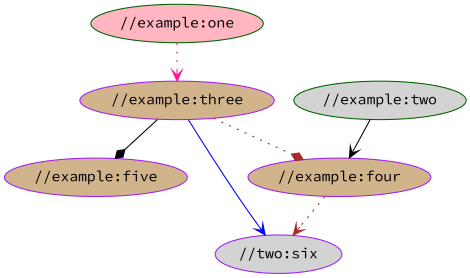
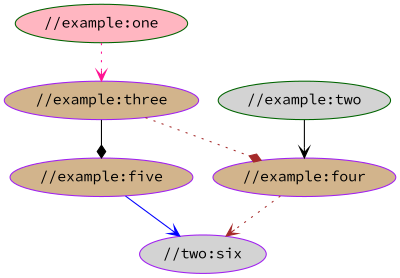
edge "//example:three" -> "//two:six": now "//example:five" -> "//two:six"
